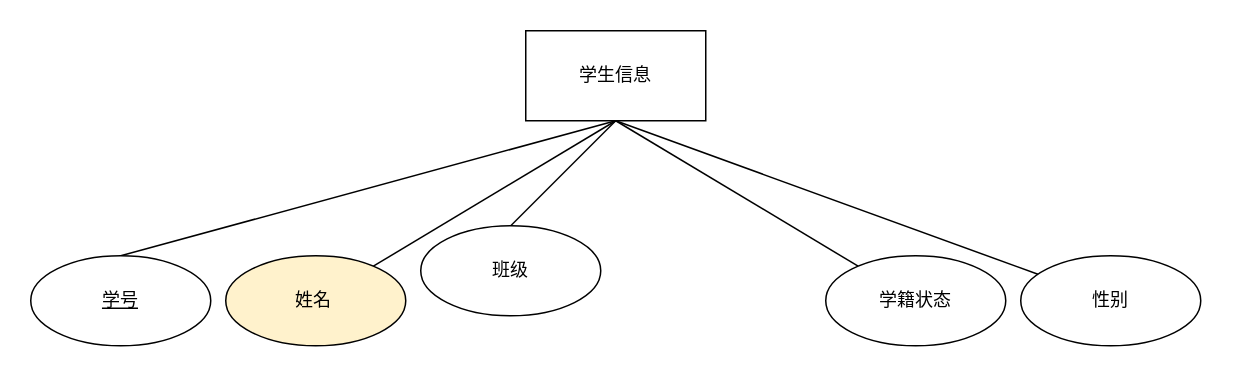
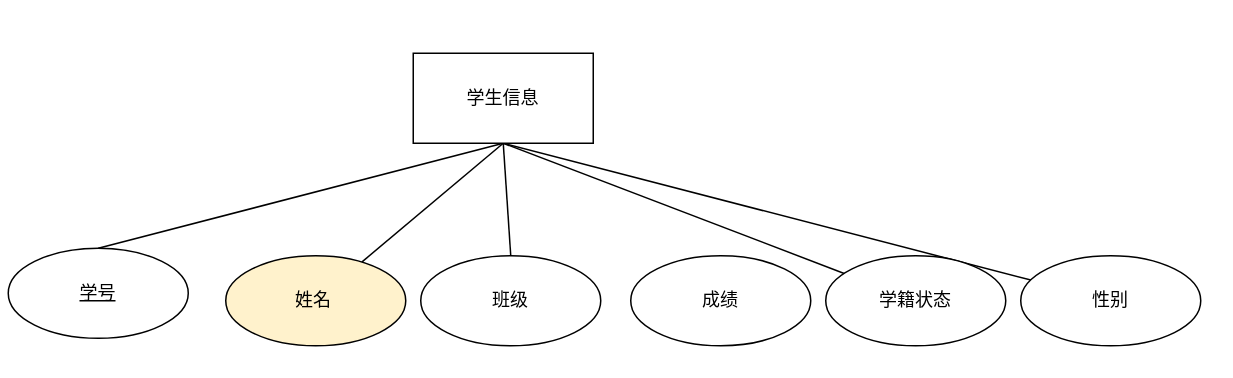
node "学生信息": moved (616, 76) -> (503, 98)
node "班级": moved (511, 271) -> (511, 301)
node "学号": moved (121, 301) -> (98, 293)
node "成绩": added
